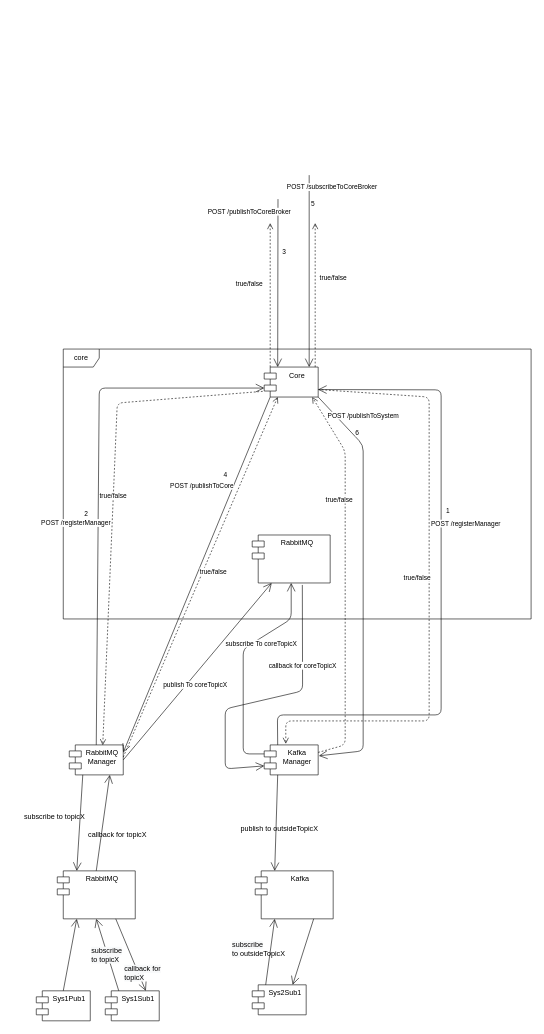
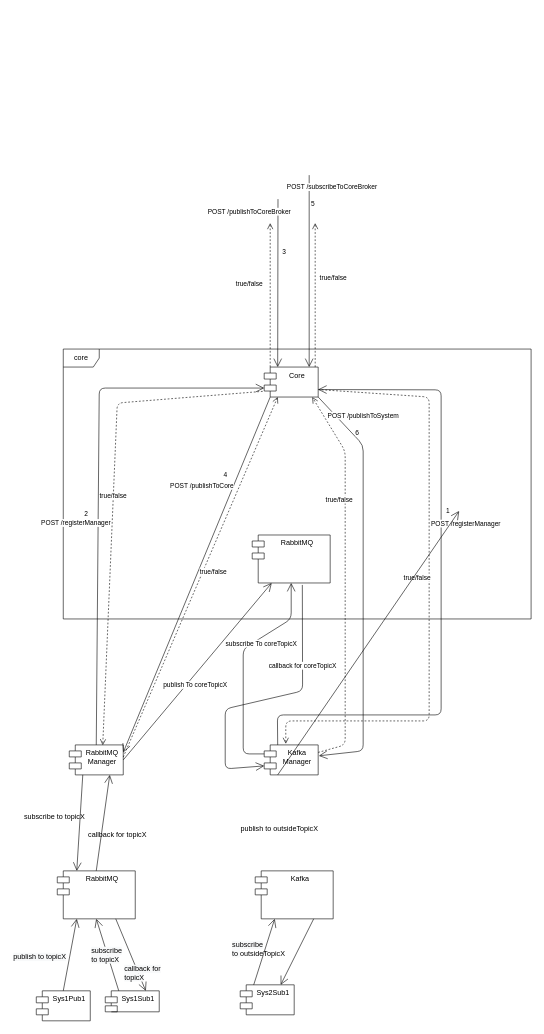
edge "Kafka Manager" -> "Kafka": now "Kafka Manager" -> "2"
node "publish to topicX": added
node "Sys2Sub1": moved (279, 1000) -> (267, 1000)
node "Sys1Sub1": size 54x30 -> 54x21
